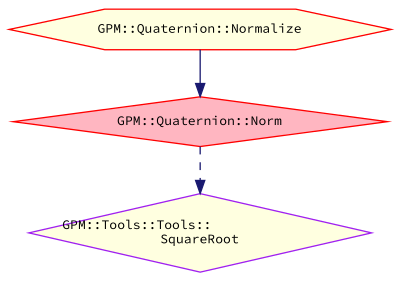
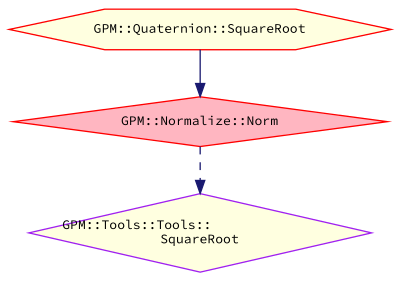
node "GPM::Quaternion::Normalize": label "GPM::Quaternion::Normalize" -> "GPM::Quaternion::SquareRoot"
node "GPM::Quaternion::Norm": label "GPM::Quaternion::Norm" -> "GPM::Normalize::Norm"
